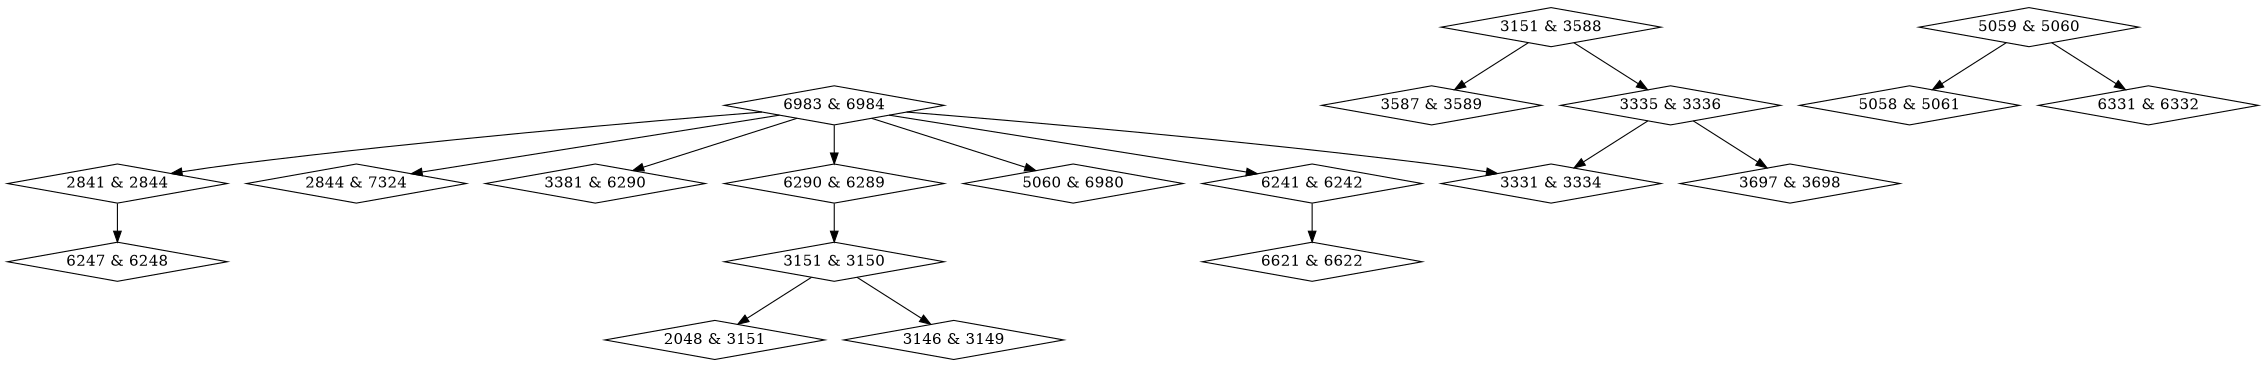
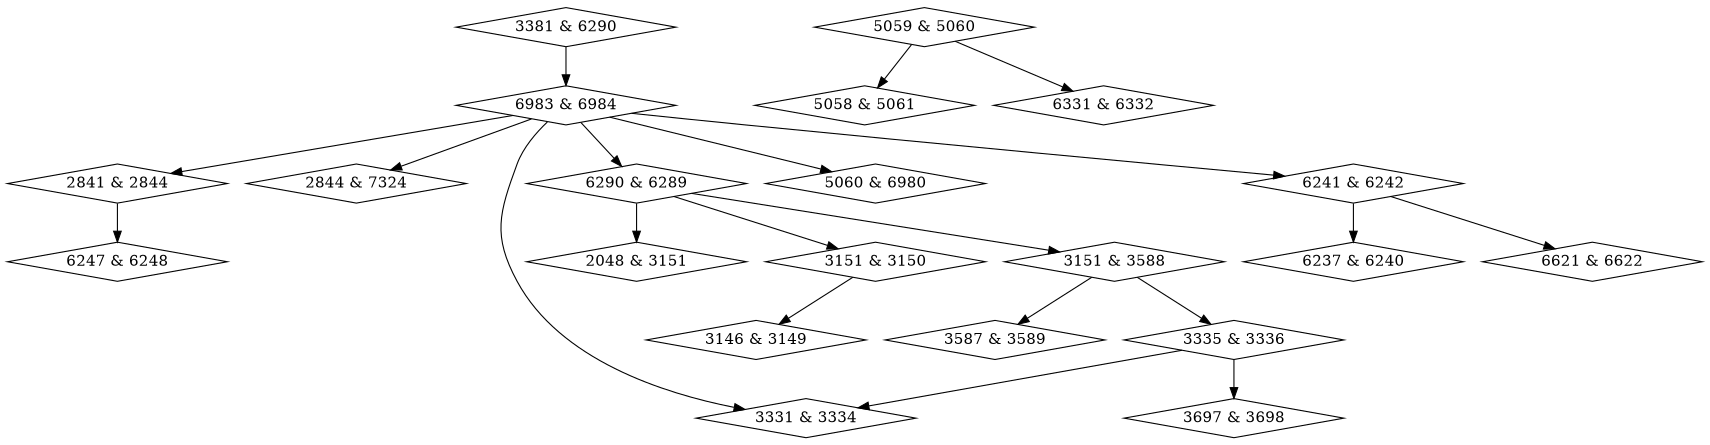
edge "6983 & 6984" -> "3381 & 6290": reversed
edge "6290 & 6289" -> "3151 & 3588": added
node "6237 & 6240": added
edge "3151 & 3150" -> "2048 & 3151": now "6290 & 6289" -> "2048 & 3151"
